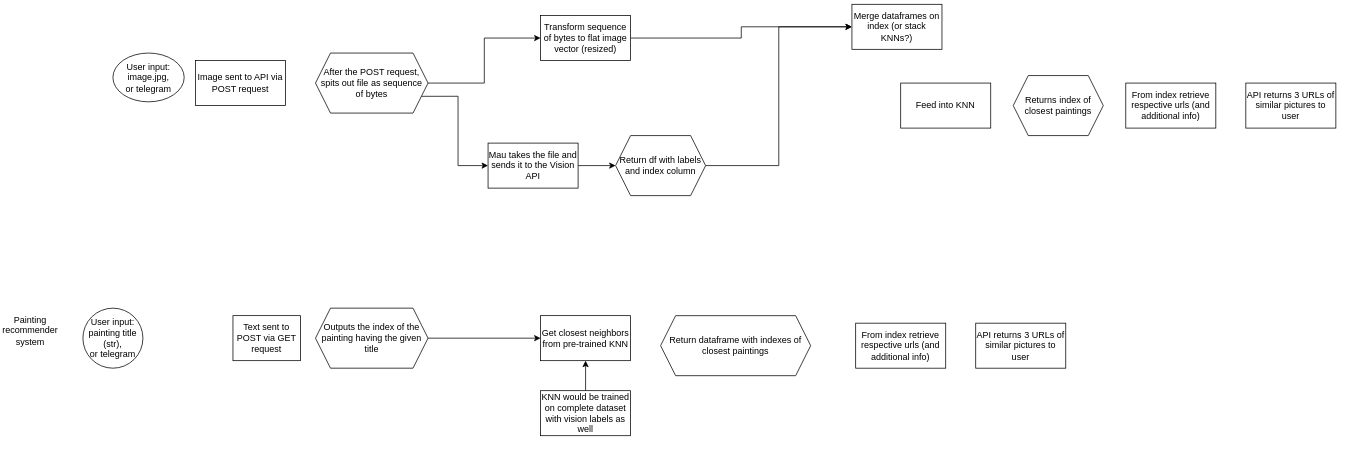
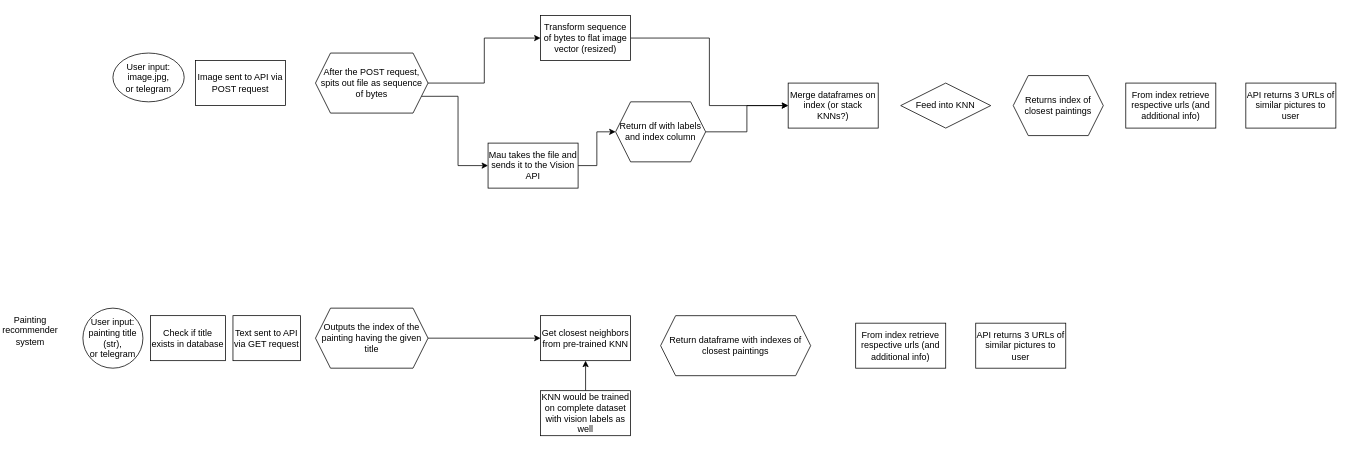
node "Merge dataframes on index (or stack KNNs?)": moved (897, 27) -> (833, 105)
node "Feed into KNN": shape rectangle -> diamond
node "Return df with labels and index column": moved (660, 165) -> (660, 132)
node "Check if title exists in database": added
node "Text sent to POST via GET request": label "Text sent to POST via GET request" -> "Text sent to API via GET request"
